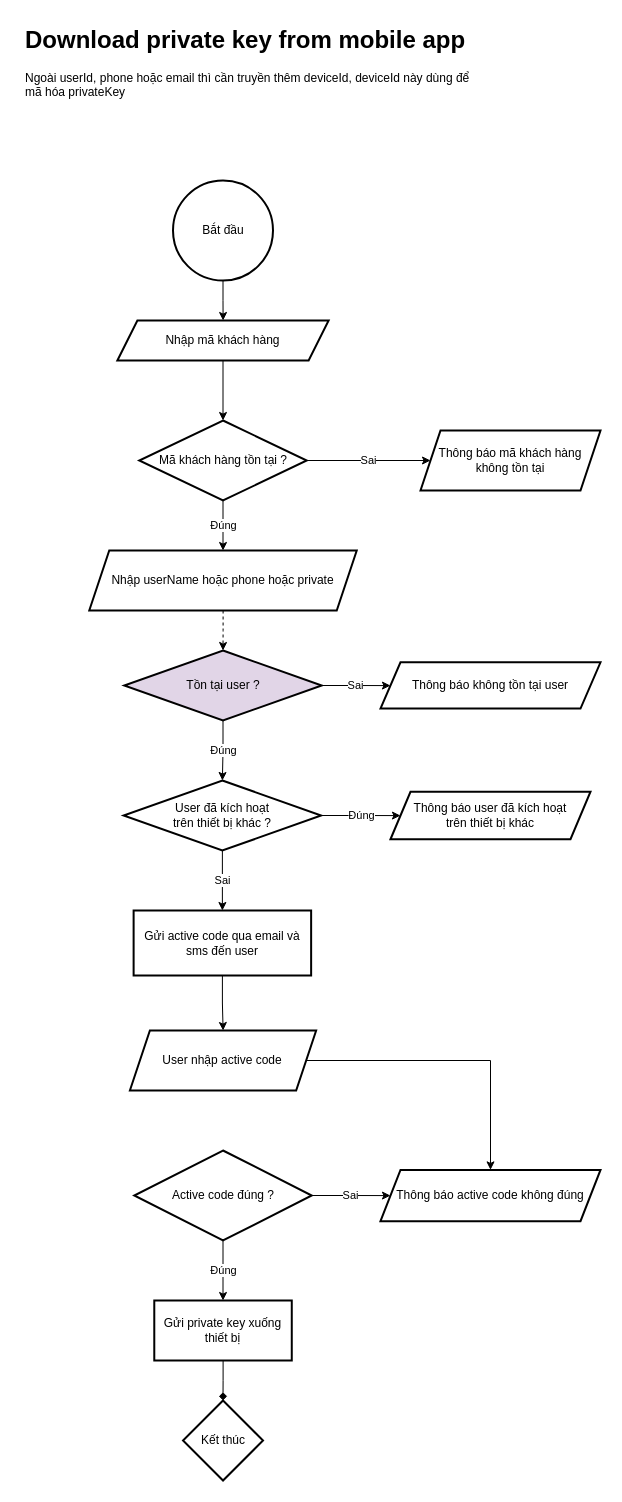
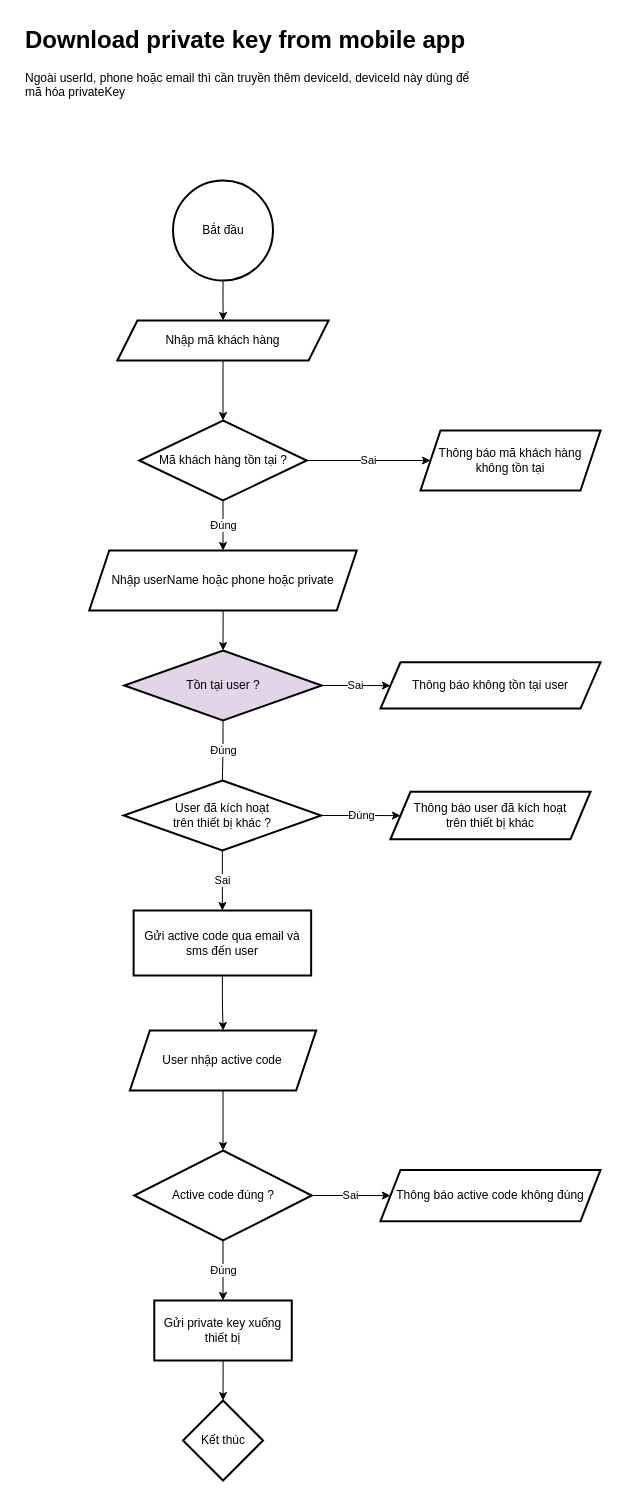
edge "Nhập userName hoặc phone hoặc private" -> "Tồn tại user ?": style dashed -> solid
edge "Tồn tại user ?" -> "User đã kích hoạt trên thiết bị khác ?": arrowhead classic -> none
edge "User nhập active code" -> "Thông báo active code không đúng": now "User nhập active code" -> "Active code đúng ?"
edge "Gửi private key xuống thiết bị" -> "Kết thúc": arrowhead diamond -> classic
